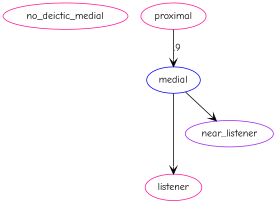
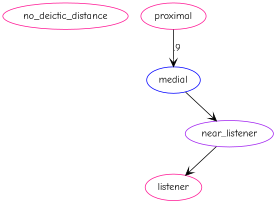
node "no_deictic_medial": label "no_deictic_medial" -> "no_deictic_distance"
edge "medial" -> "listener": now "near_listener" -> "listener"
